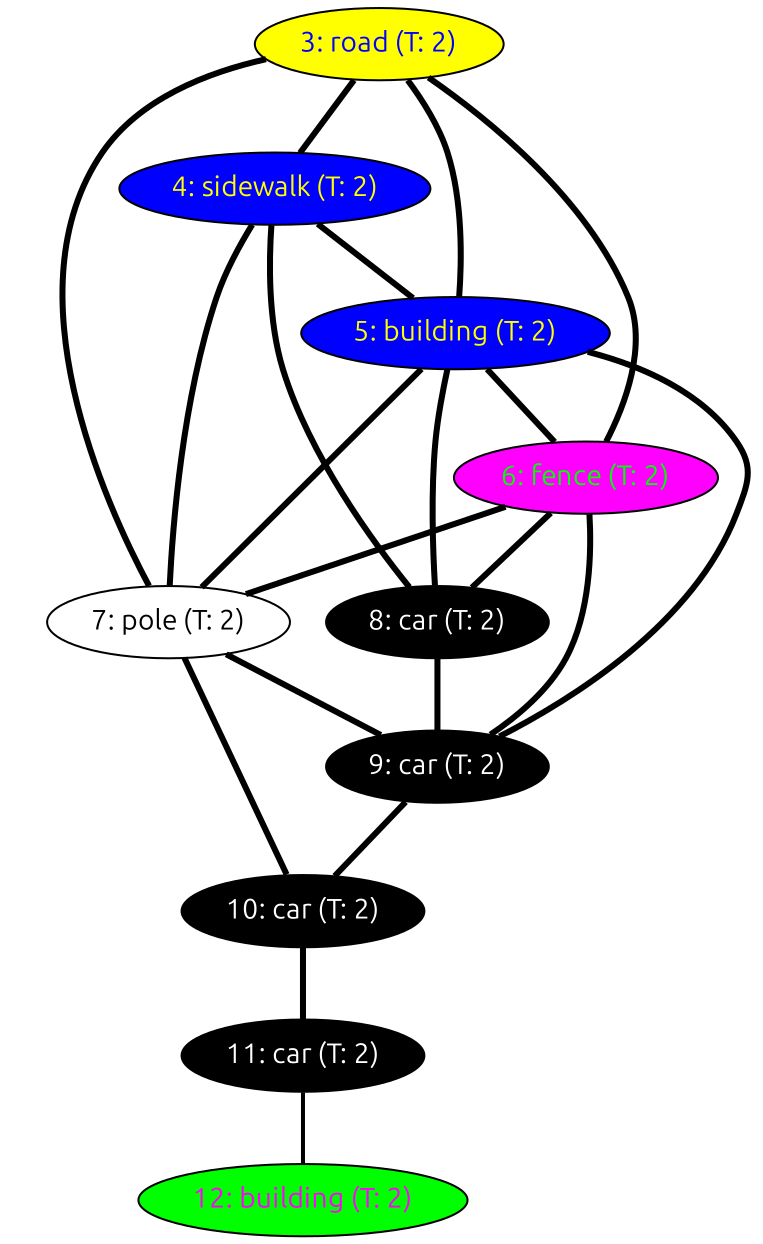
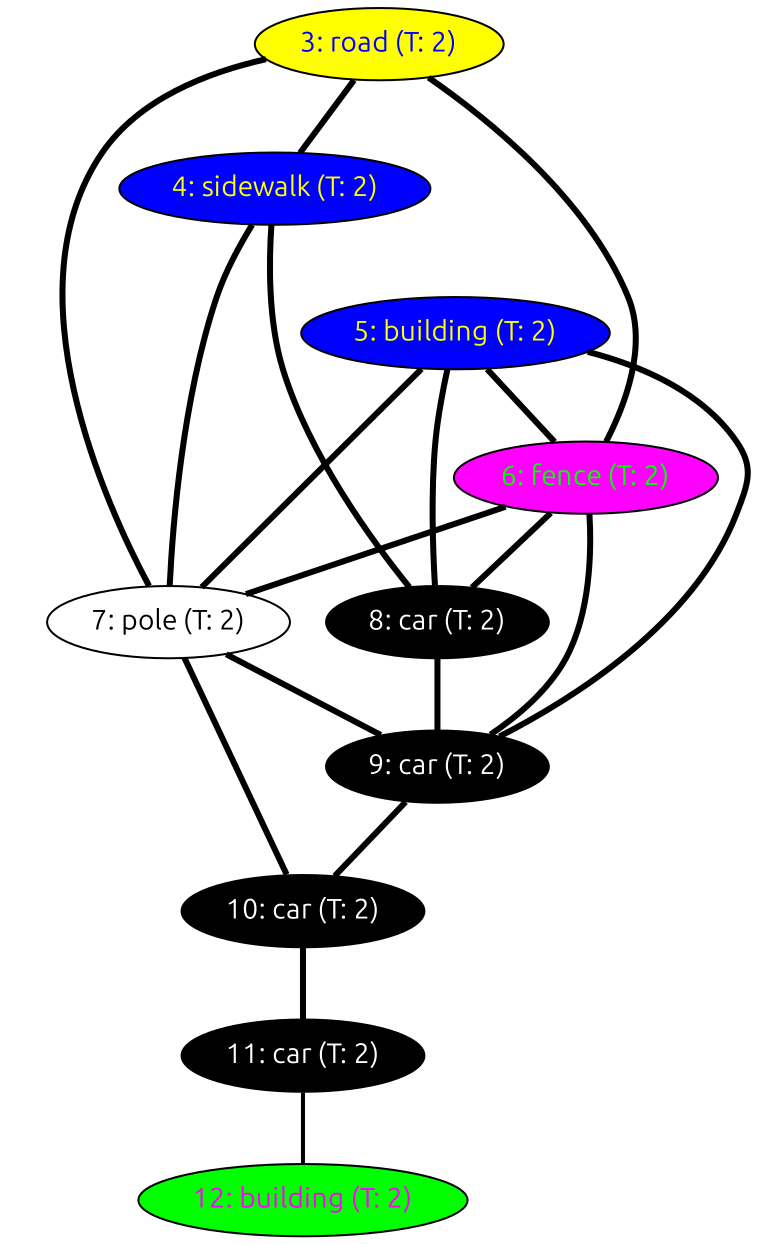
edge "3: road (T: 2)" -- "5: building (T: 2)": removed
edge "4: sidewalk (T: 2)" -- "5: building (T: 2)": removed
